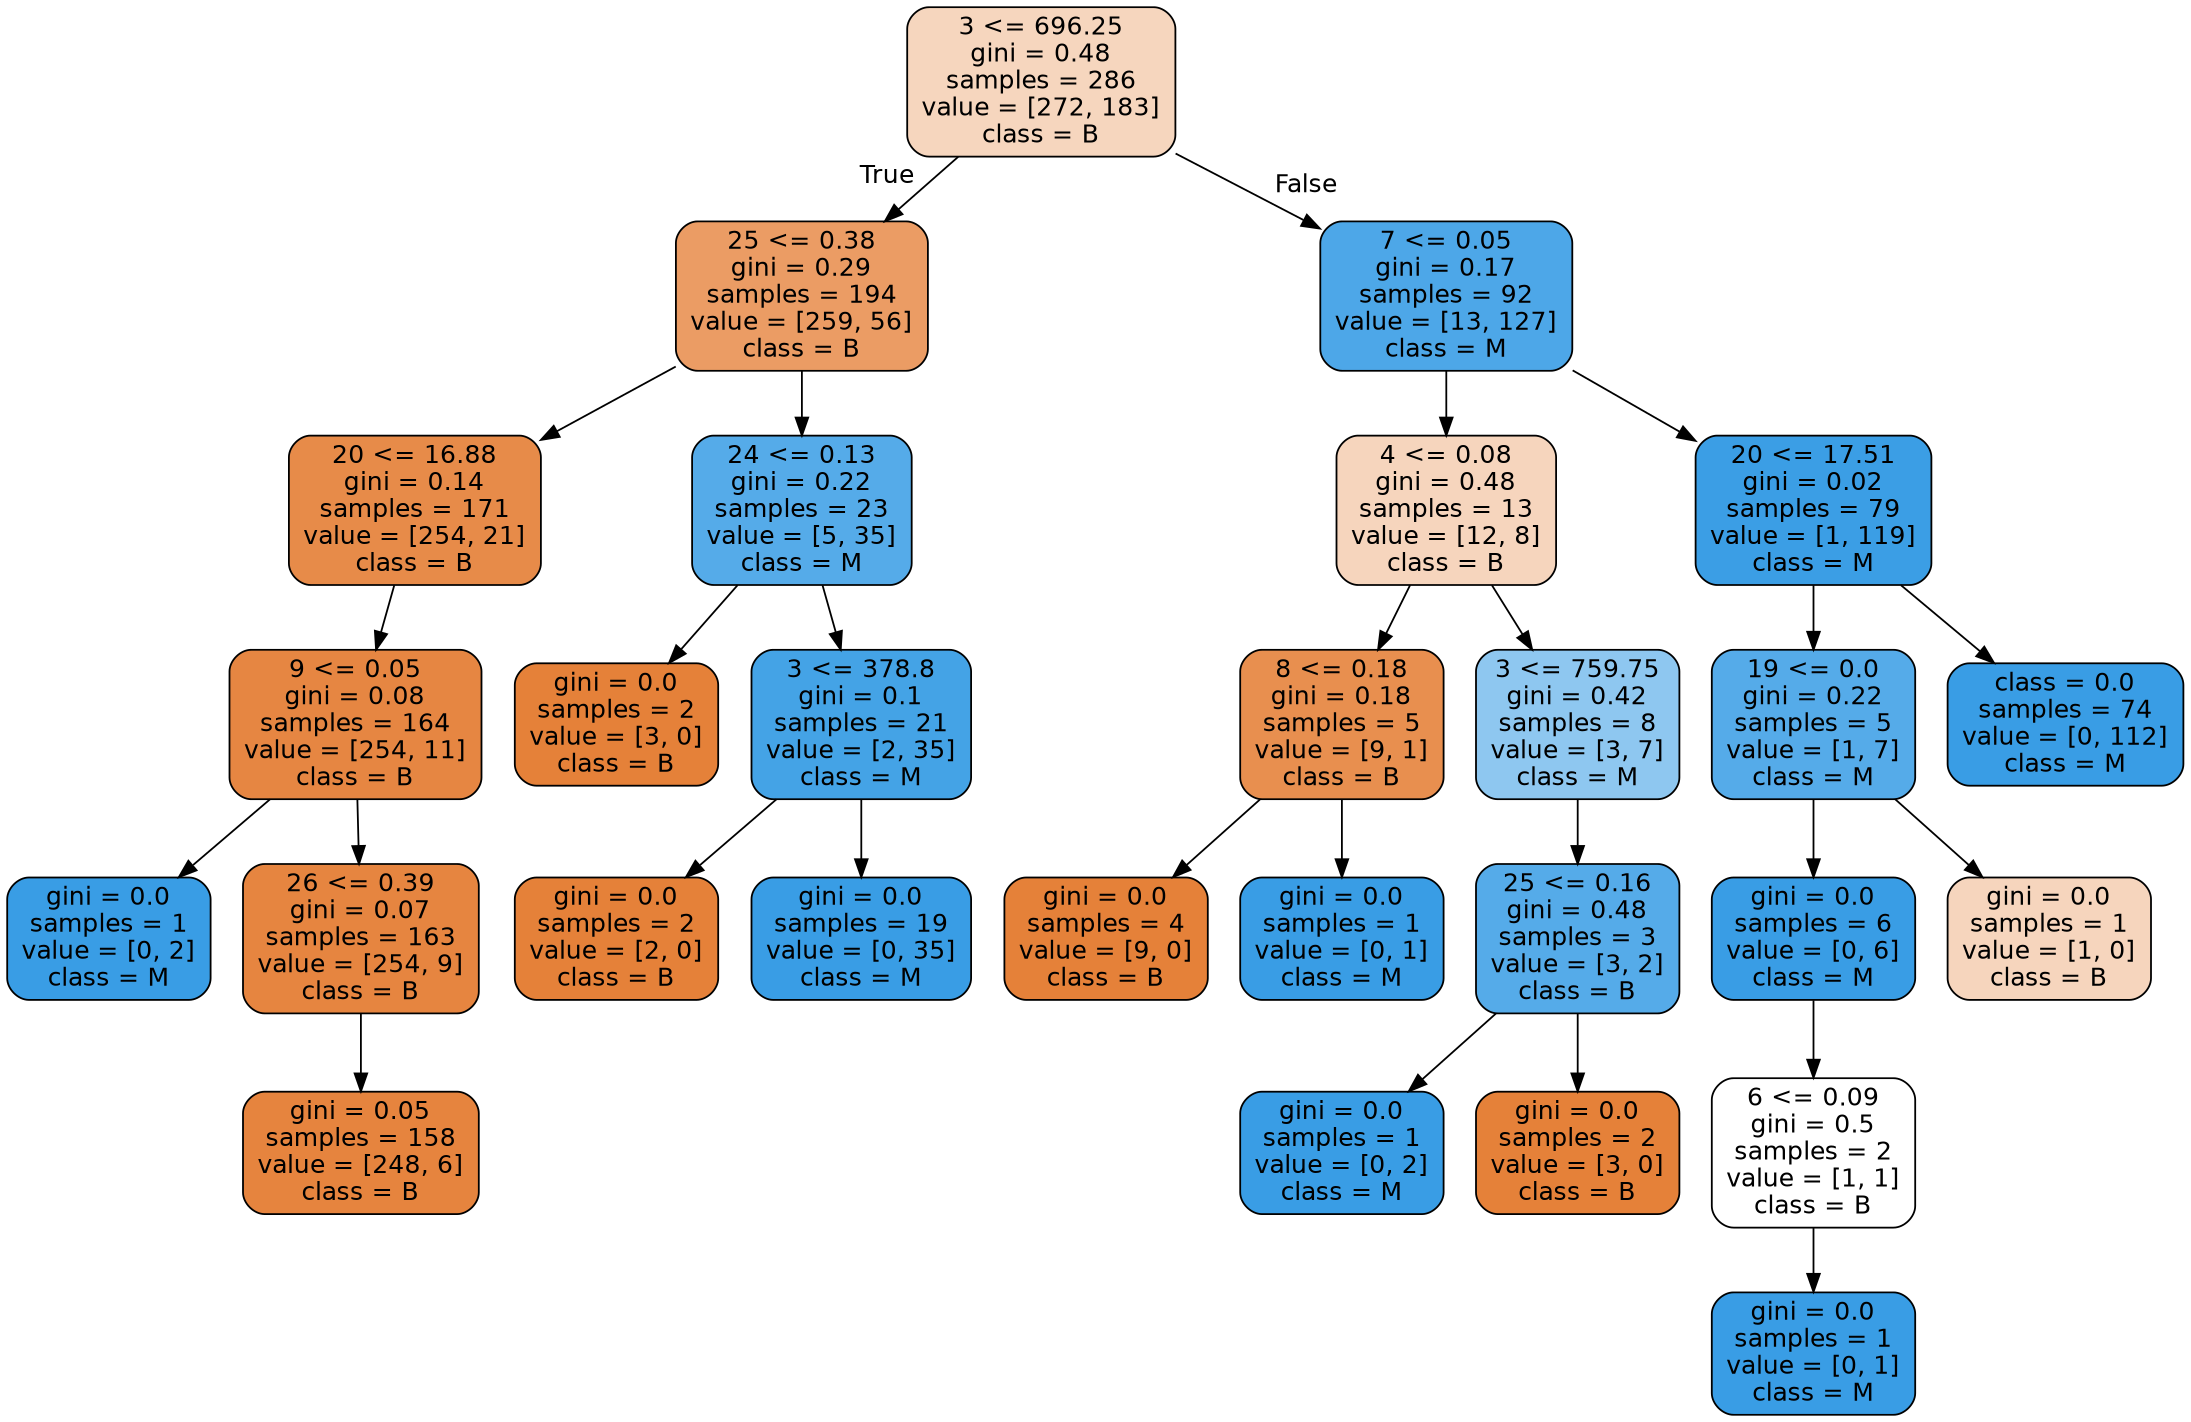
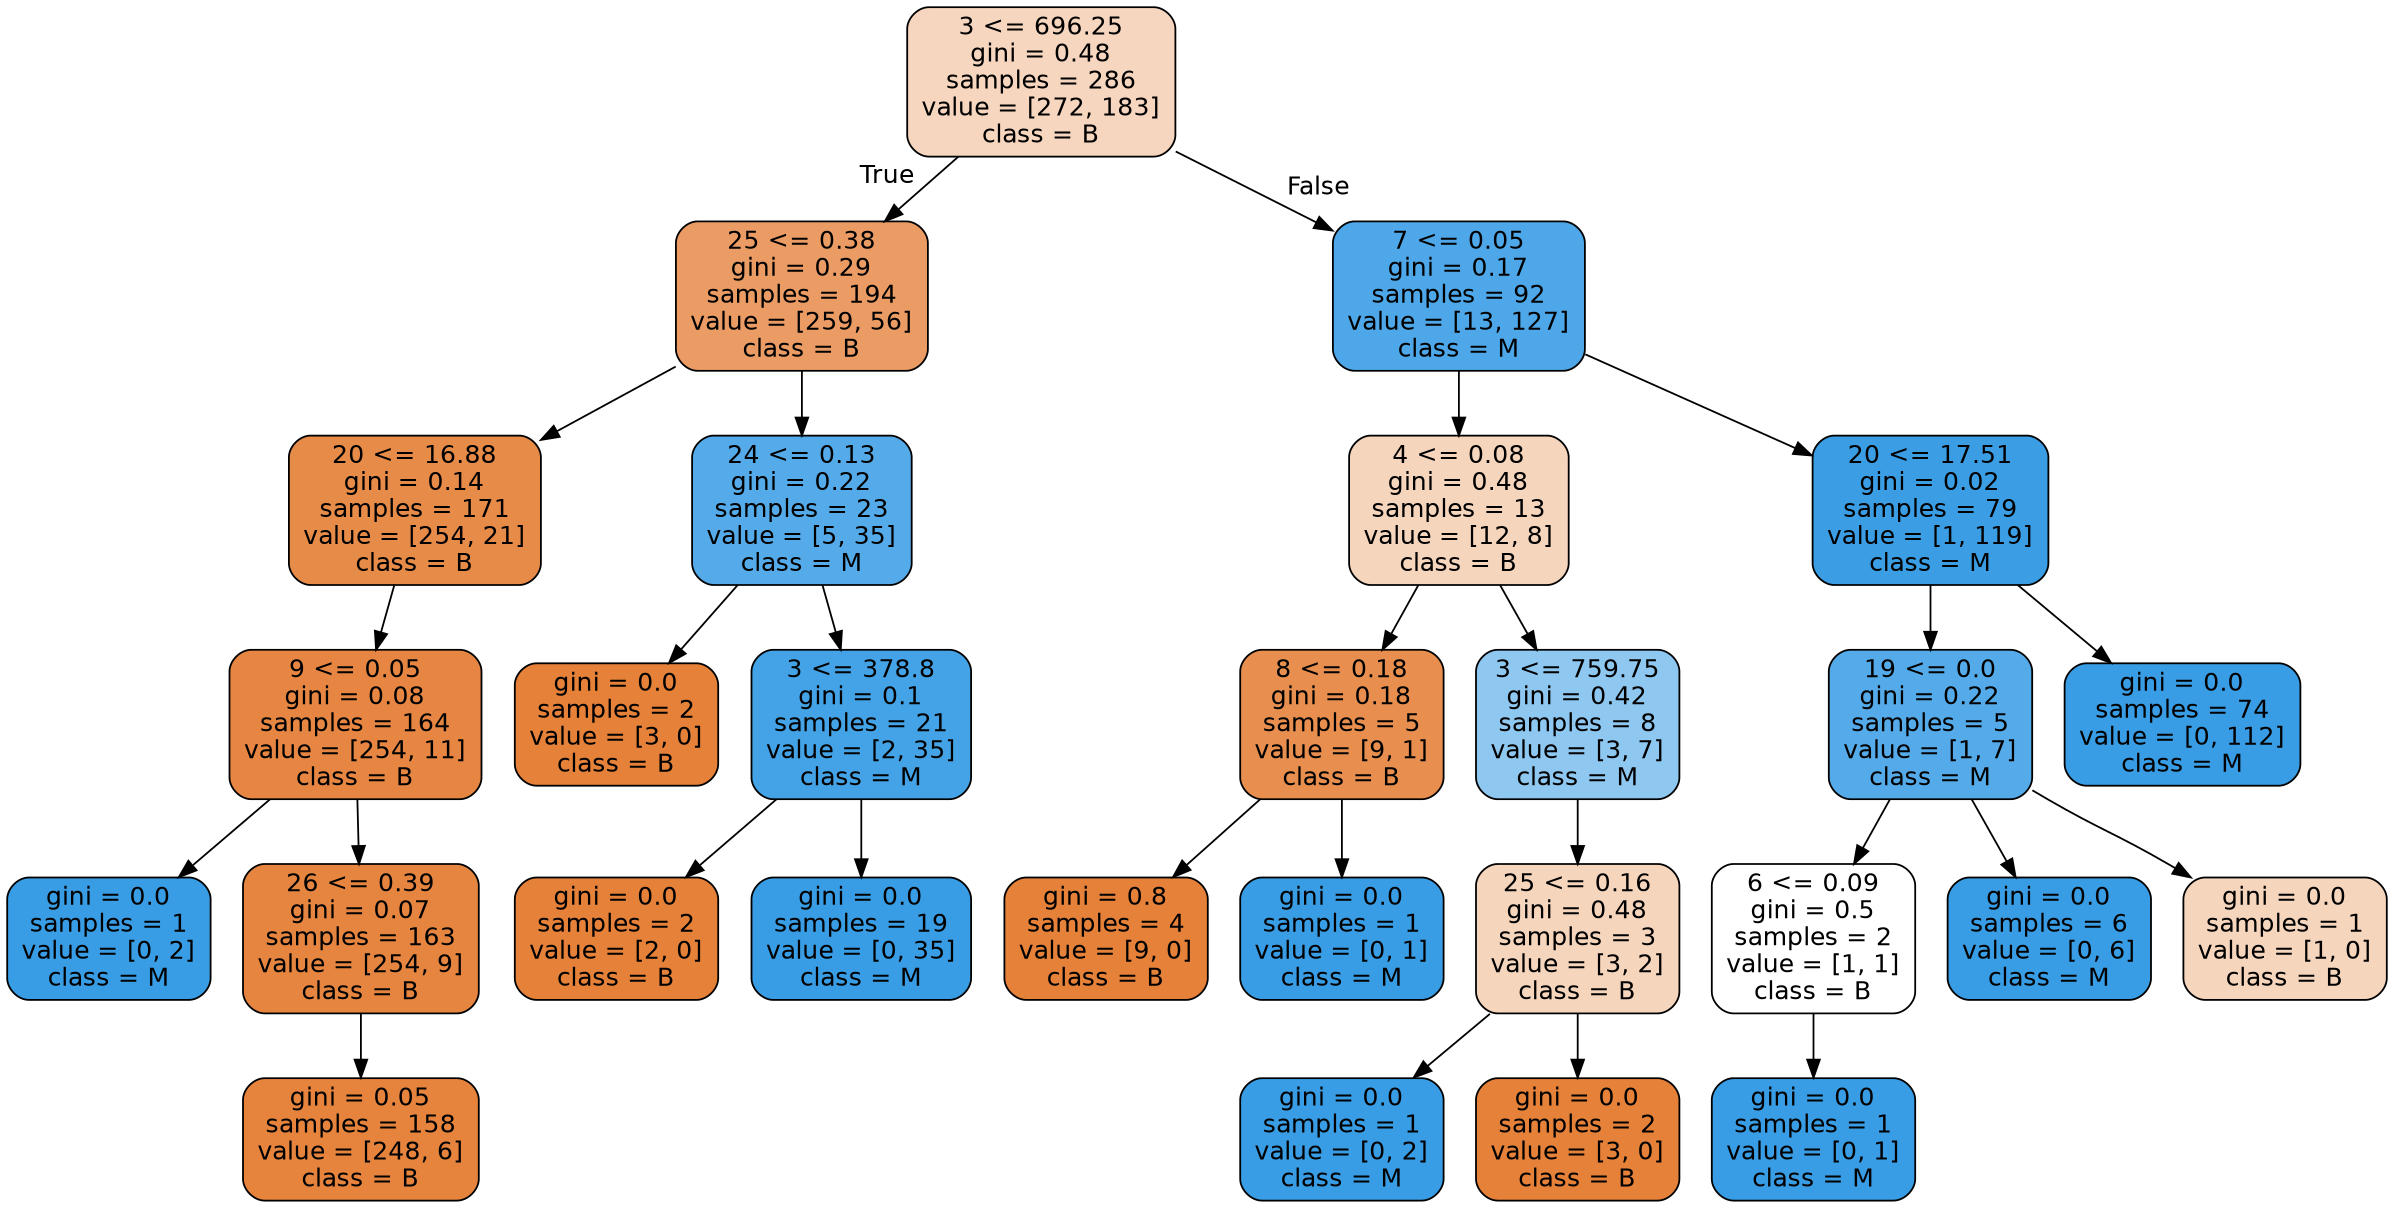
node "class = 0.0 samples = 74 value = [0, 112] class = M": label "class = 0.0 samples = 74 value = [0, 112] class = M" -> "gini = 0.0 samples = 74 value = [0, 112] class = M"
node "gini = 0.0 samples = 4 value = [9, 0] class = B": label "gini = 0.0 samples = 4 value = [9, 0] class = B" -> "gini = 0.8 samples = 4 value = [9, 0] class = B"
node "25 <= 0.16 gini = 0.48 samples = 3 value = [3, 2] class = B": fillcolor #55abe9 -> #f6d5bd
edge "gini = 0.0 samples = 6 value = [0, 6] class = M" -> "6 <= 0.09 gini = 0.5 samples = 2 value = [1, 1] class = B": now "19 <= 0.0 gini = 0.22 samples = 5 value = [1, 7] class = M" -> "6 <= 0.09 gini = 0.5 samples = 2 value = [1, 1] class = B"
